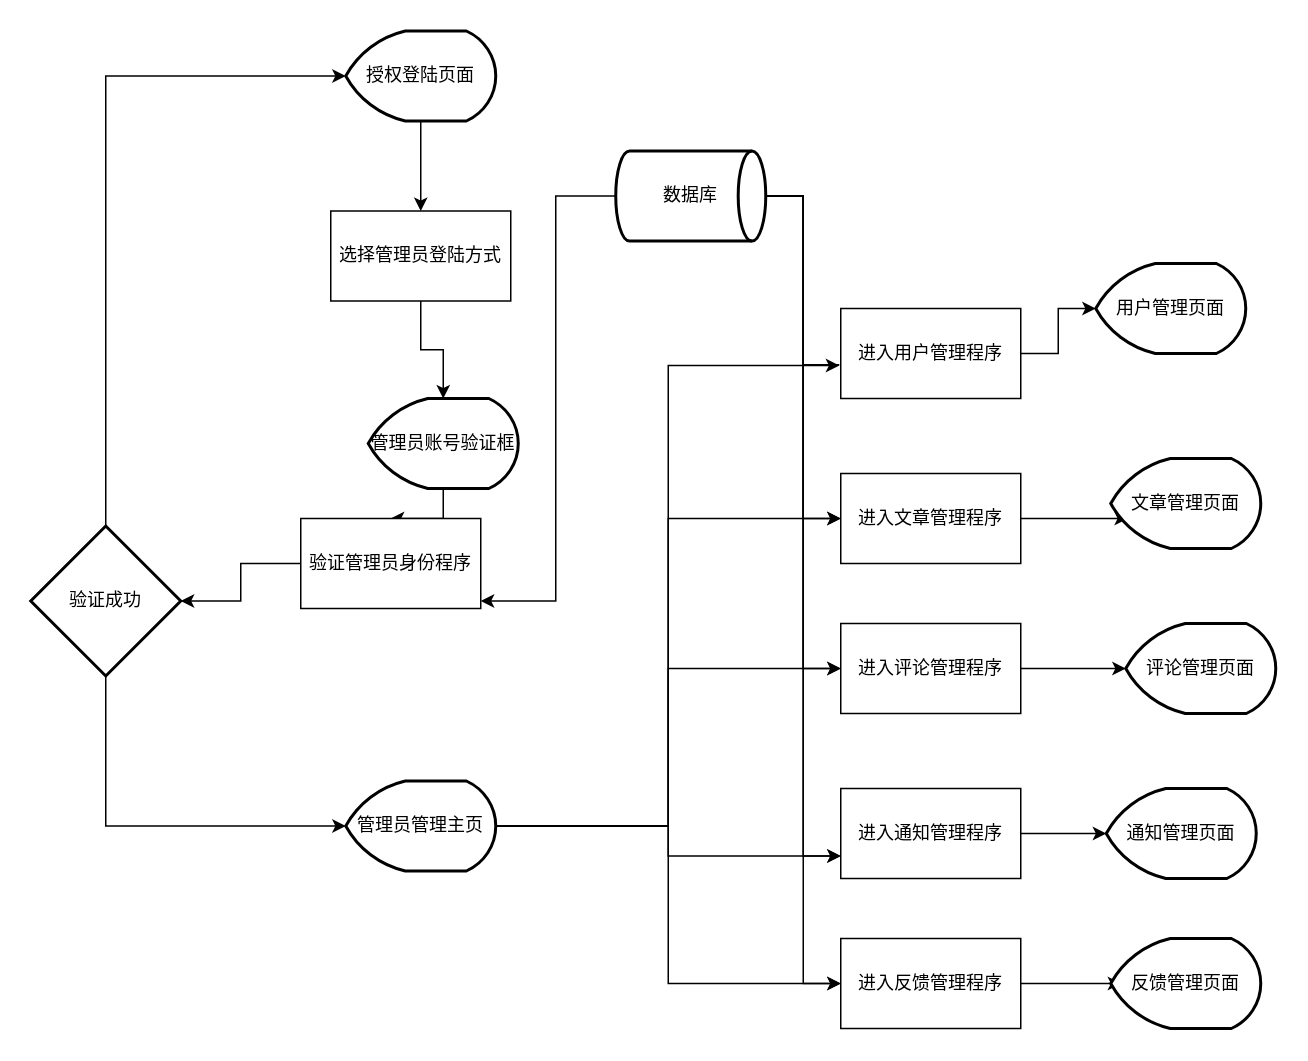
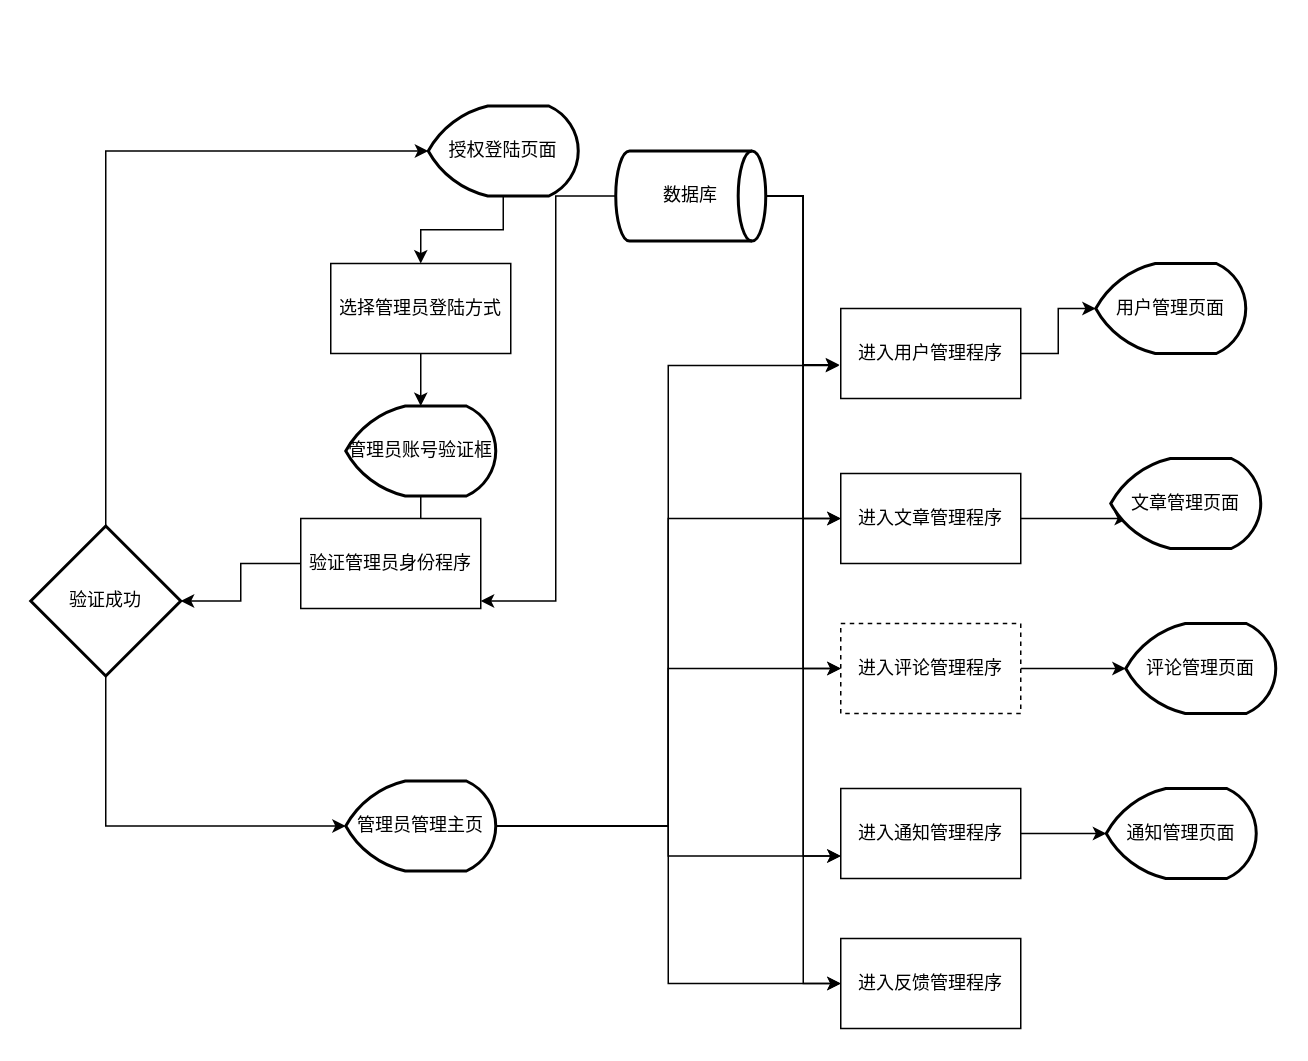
node "授权登陆页面": moved (421, 76) -> (503, 151)
node "选择管理员登陆方式": moved (421, 256) -> (421, 308)
edge "数据库" -- "进入用户管理程序": arrowhead none -> classic
node "管理员账号验证框": moved (443, 443) -> (421, 451)
node "进入评论管理程序": style solid -> dashed
edge "进入反馈管理程序" -> "反馈管理页面": removed
node "反馈管理页面": removed
